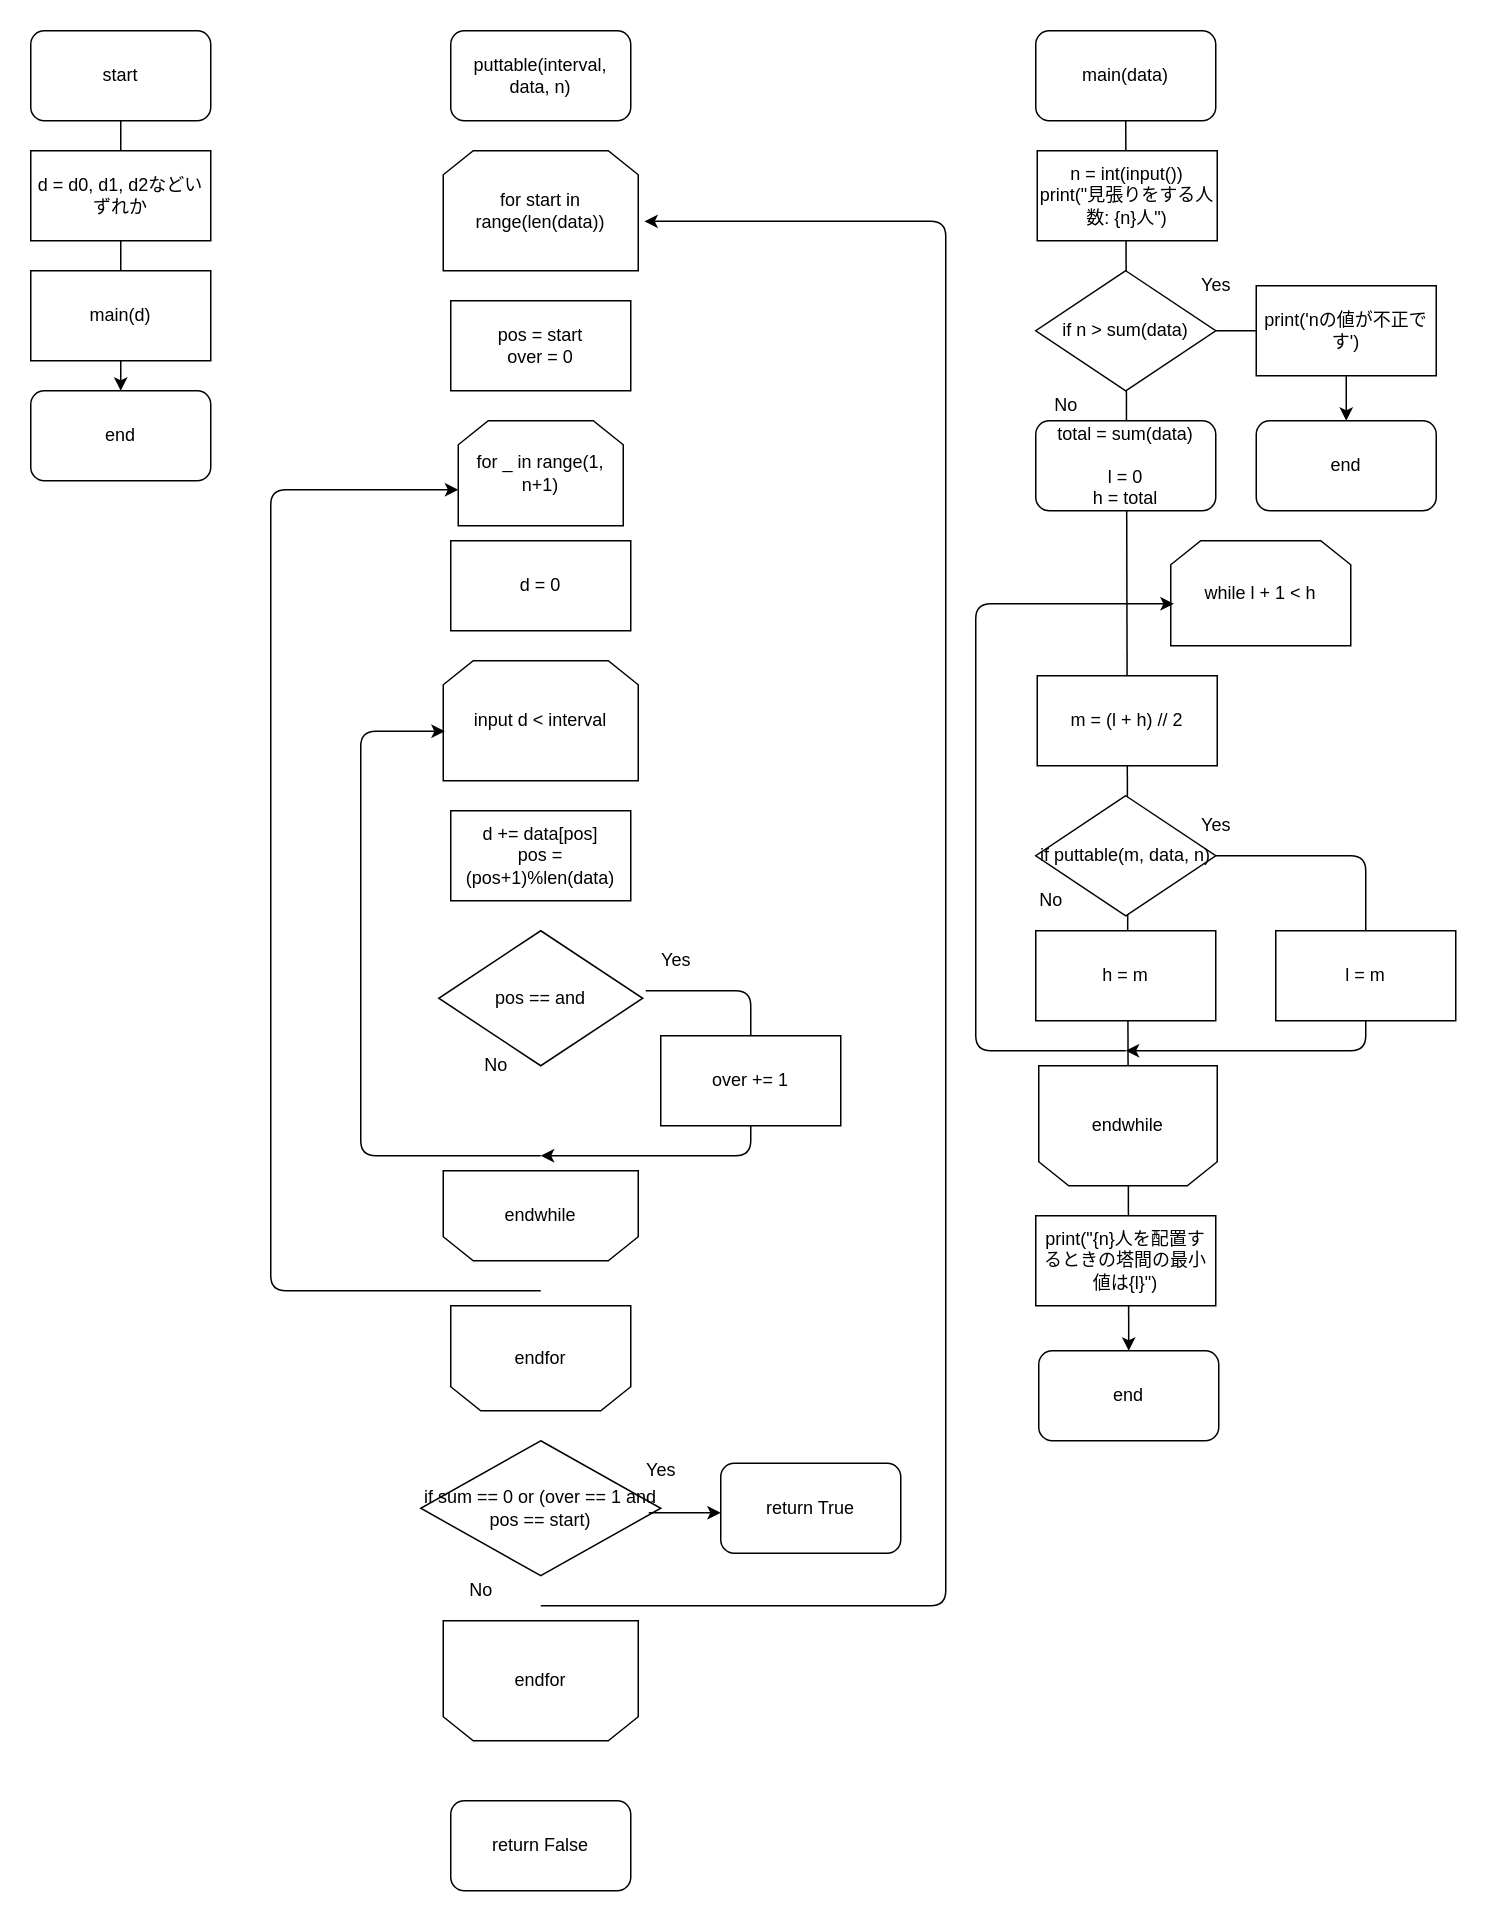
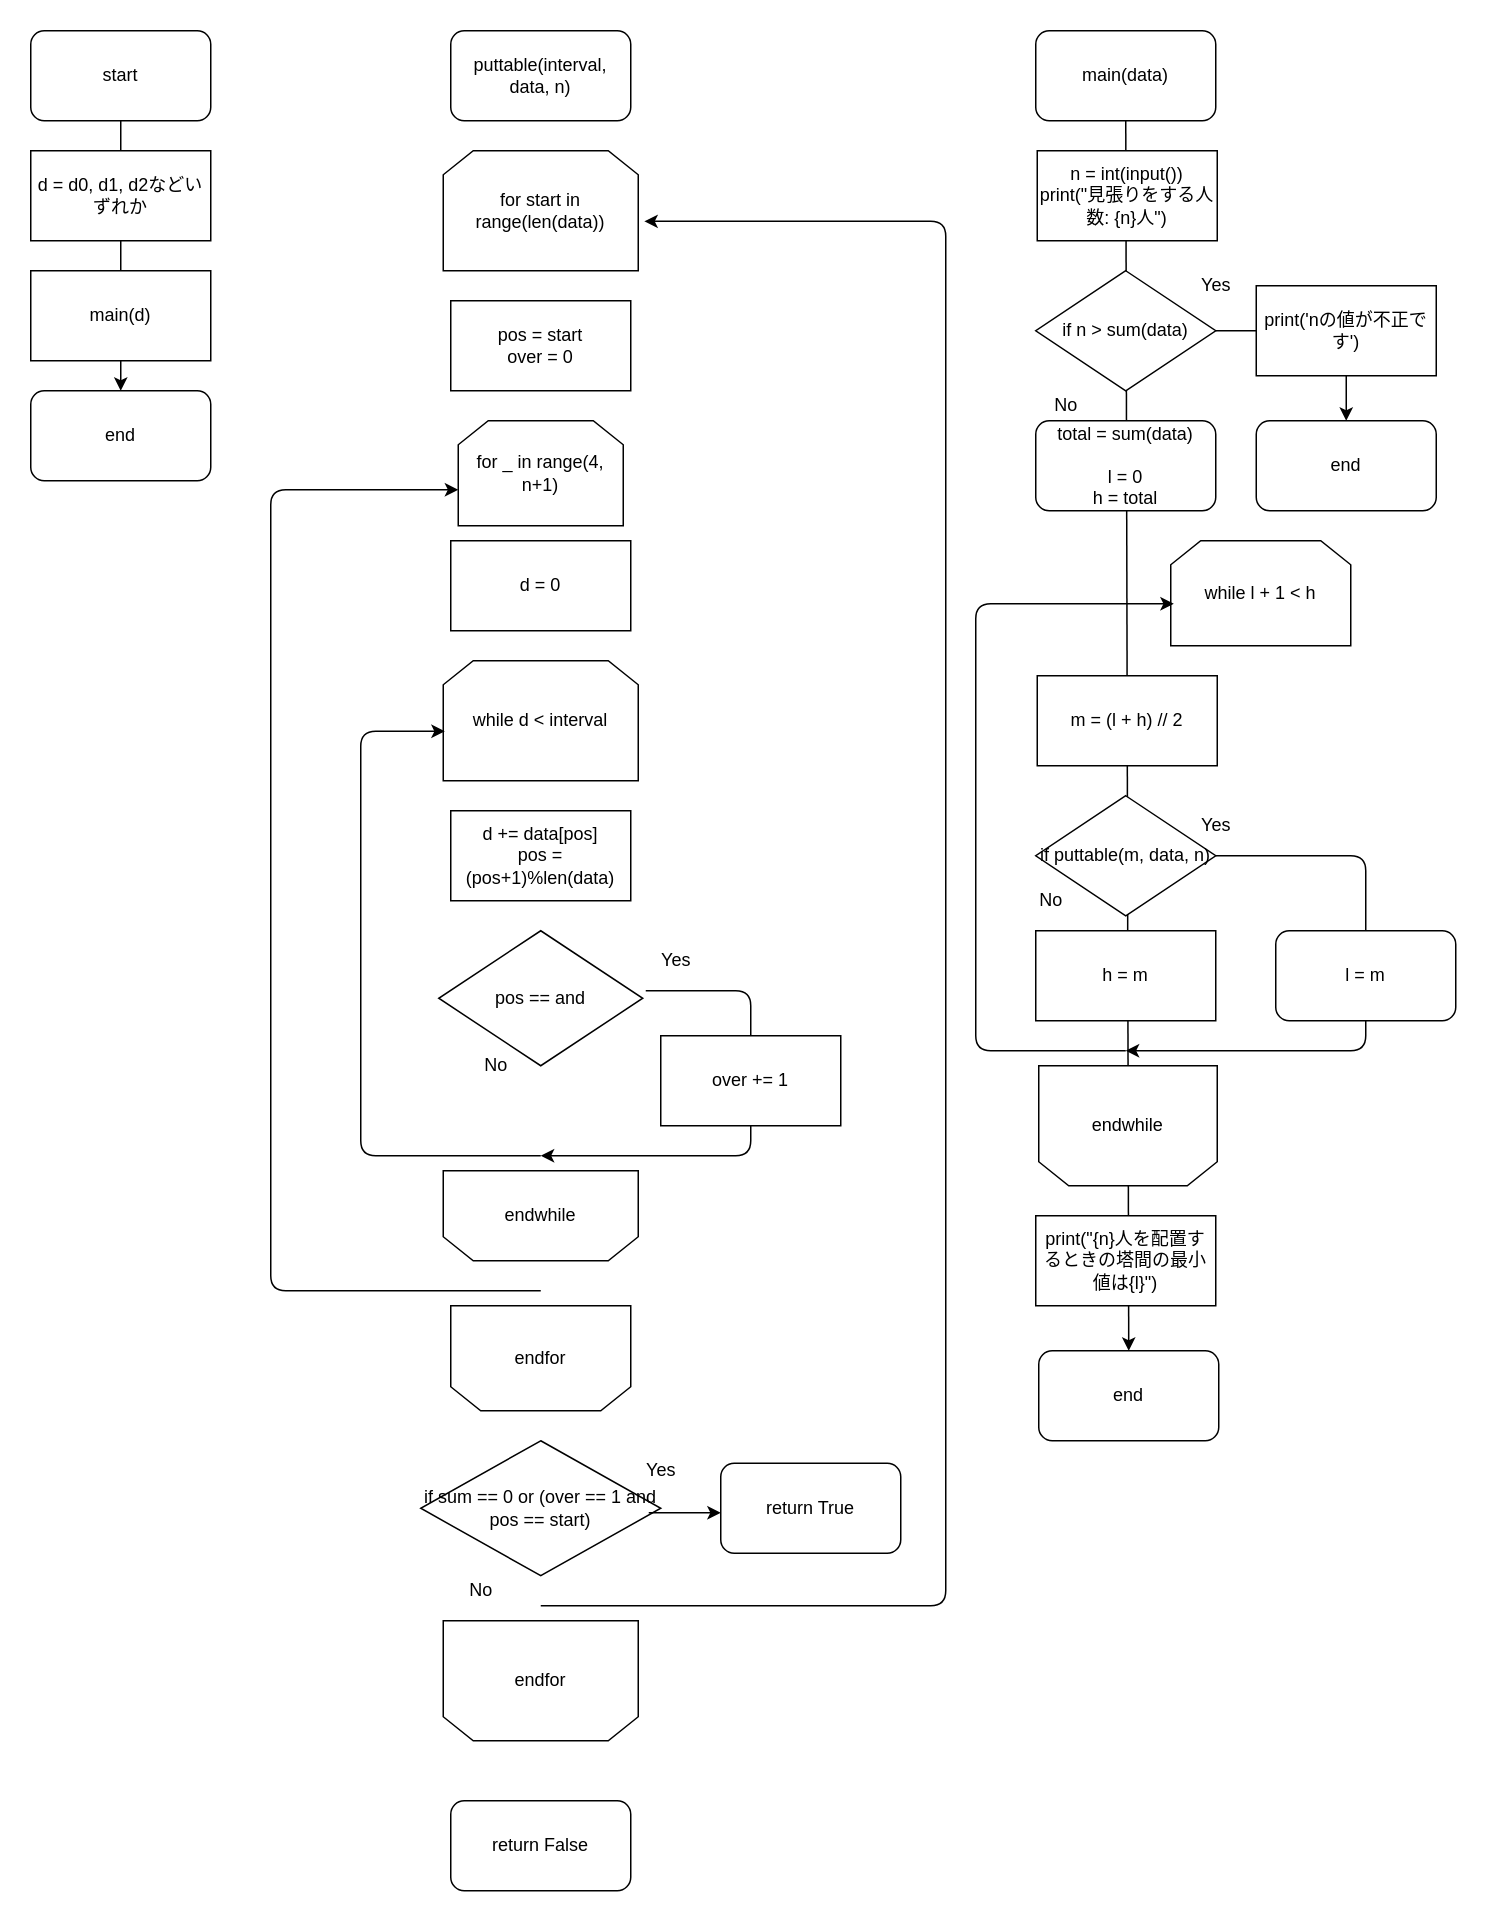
node "for _ in range(1, n+1)": label "for _ in range(1, n+1)" -> "for _ in range(4, n+1)"
node "input d < interval": label "input d < interval" -> "while d < interval"
node "l = m": shape rectangle -> rounded rectangle
